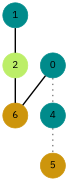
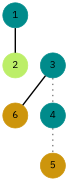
node "0": label "0" -> "3"
edge "2" -- "6": removed
